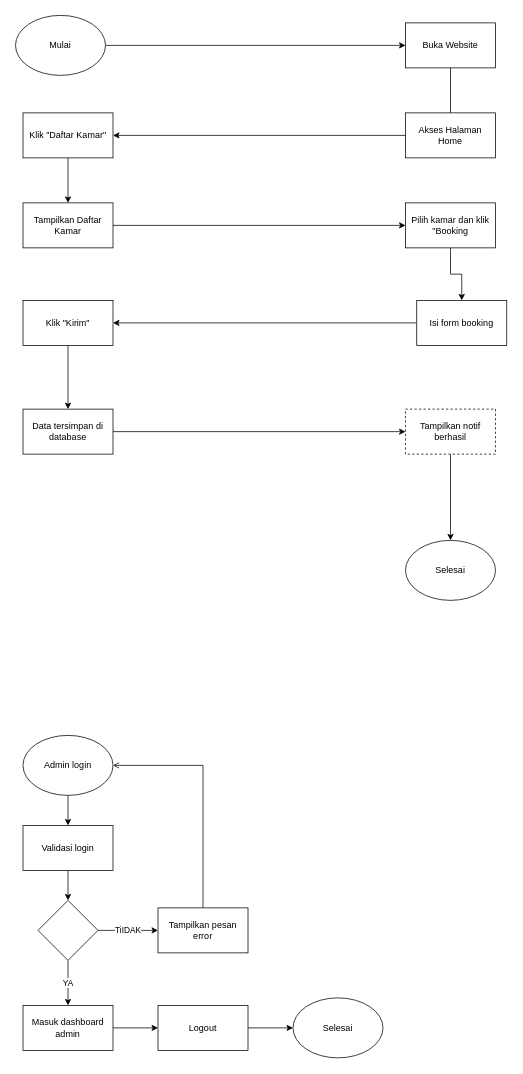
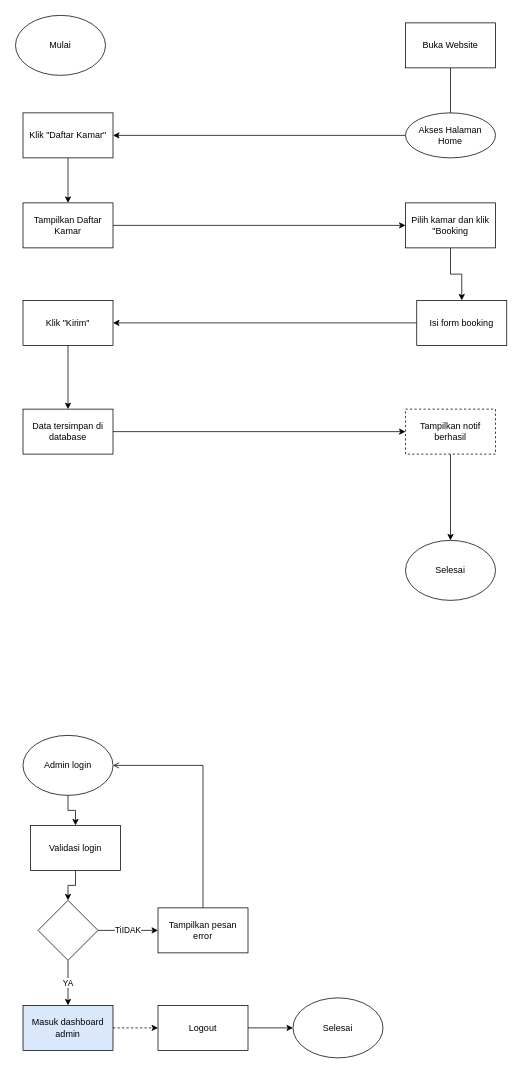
edge "Mulai" -> "Buka Website": removed
node "Akses Halaman Home": shape rectangle -> ellipse
node "Validasi login": moved (68, 848) -> (75, 848)
node "Masuk dashboard admin": fillcolor #ffffff -> #dae8fc
edge "Masuk dashboard admin" -> "Logout": style solid -> dashed
